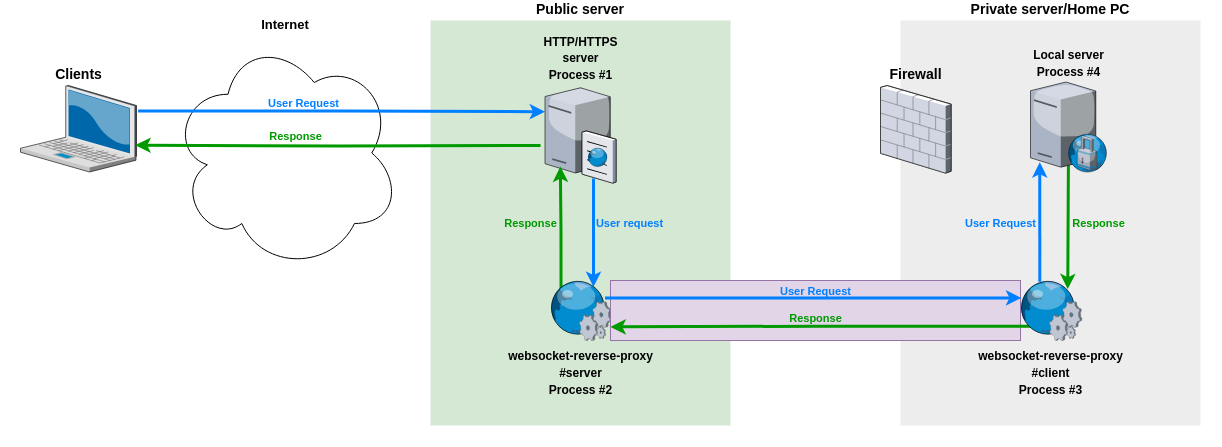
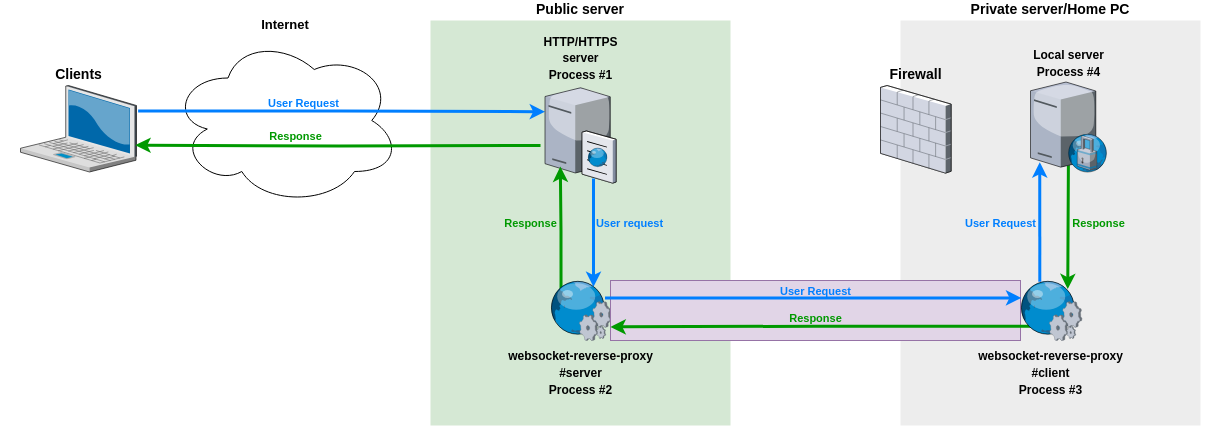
node "Internet": size 230x235 -> 230x170
